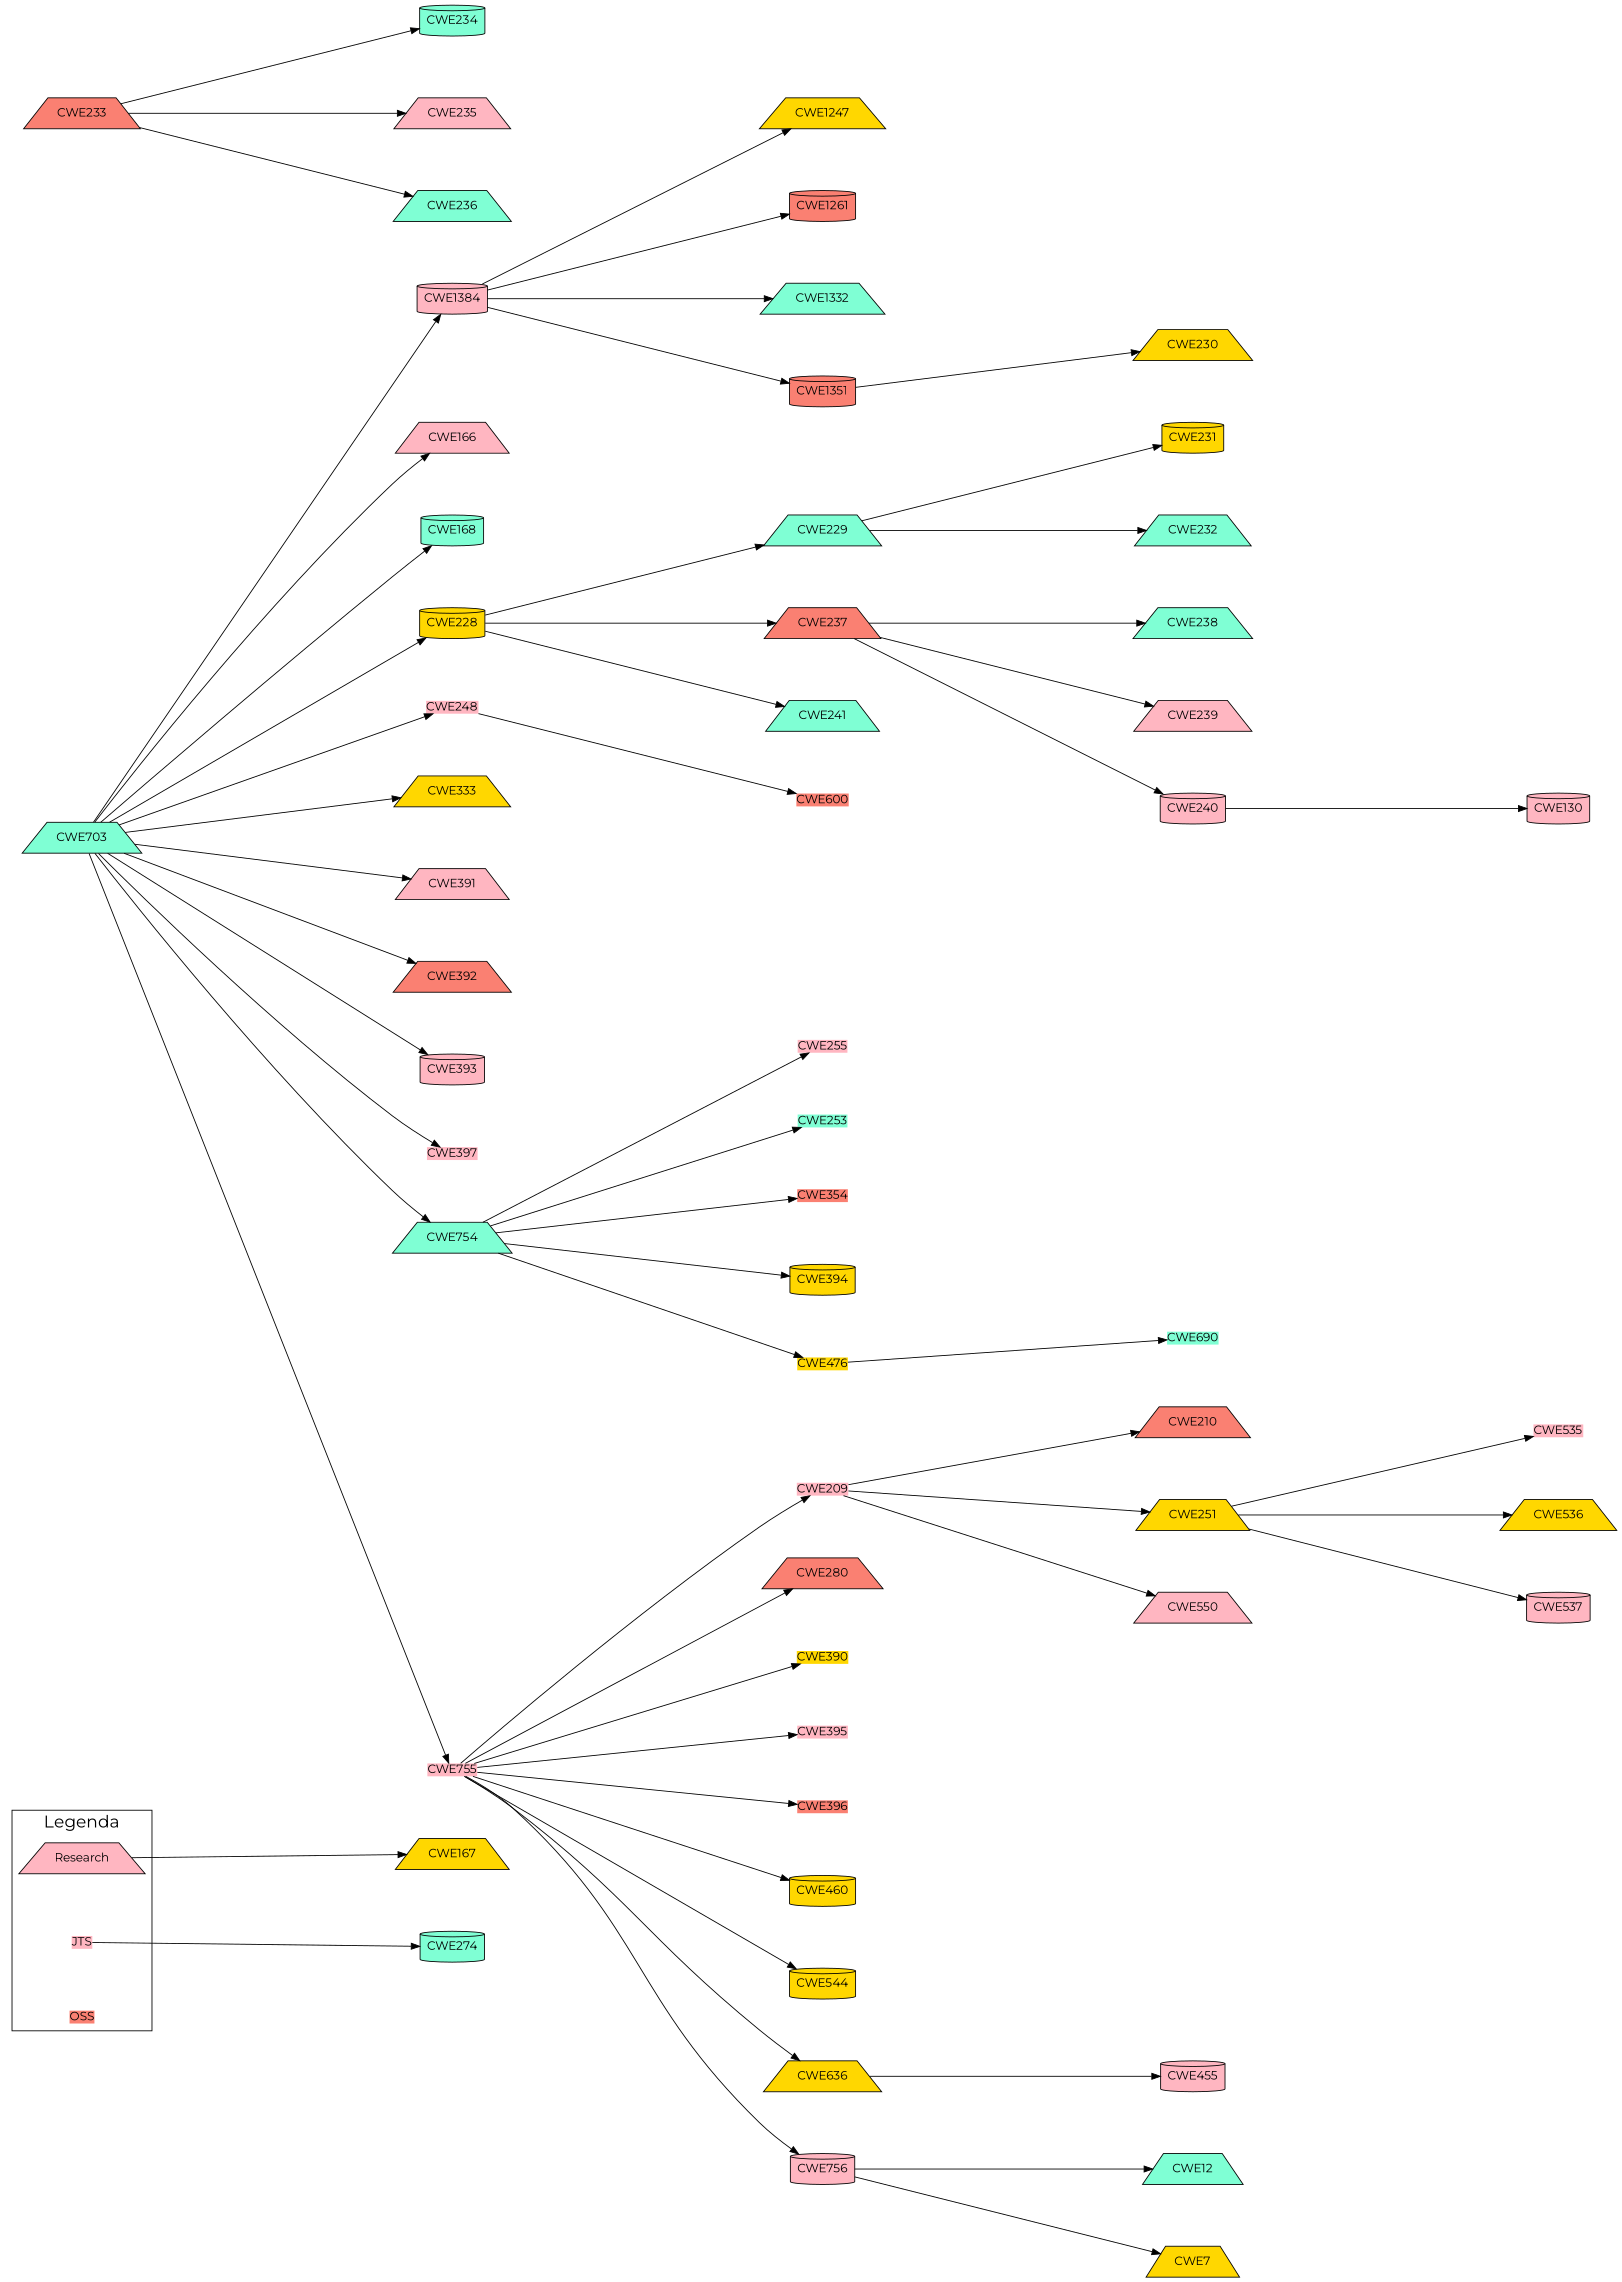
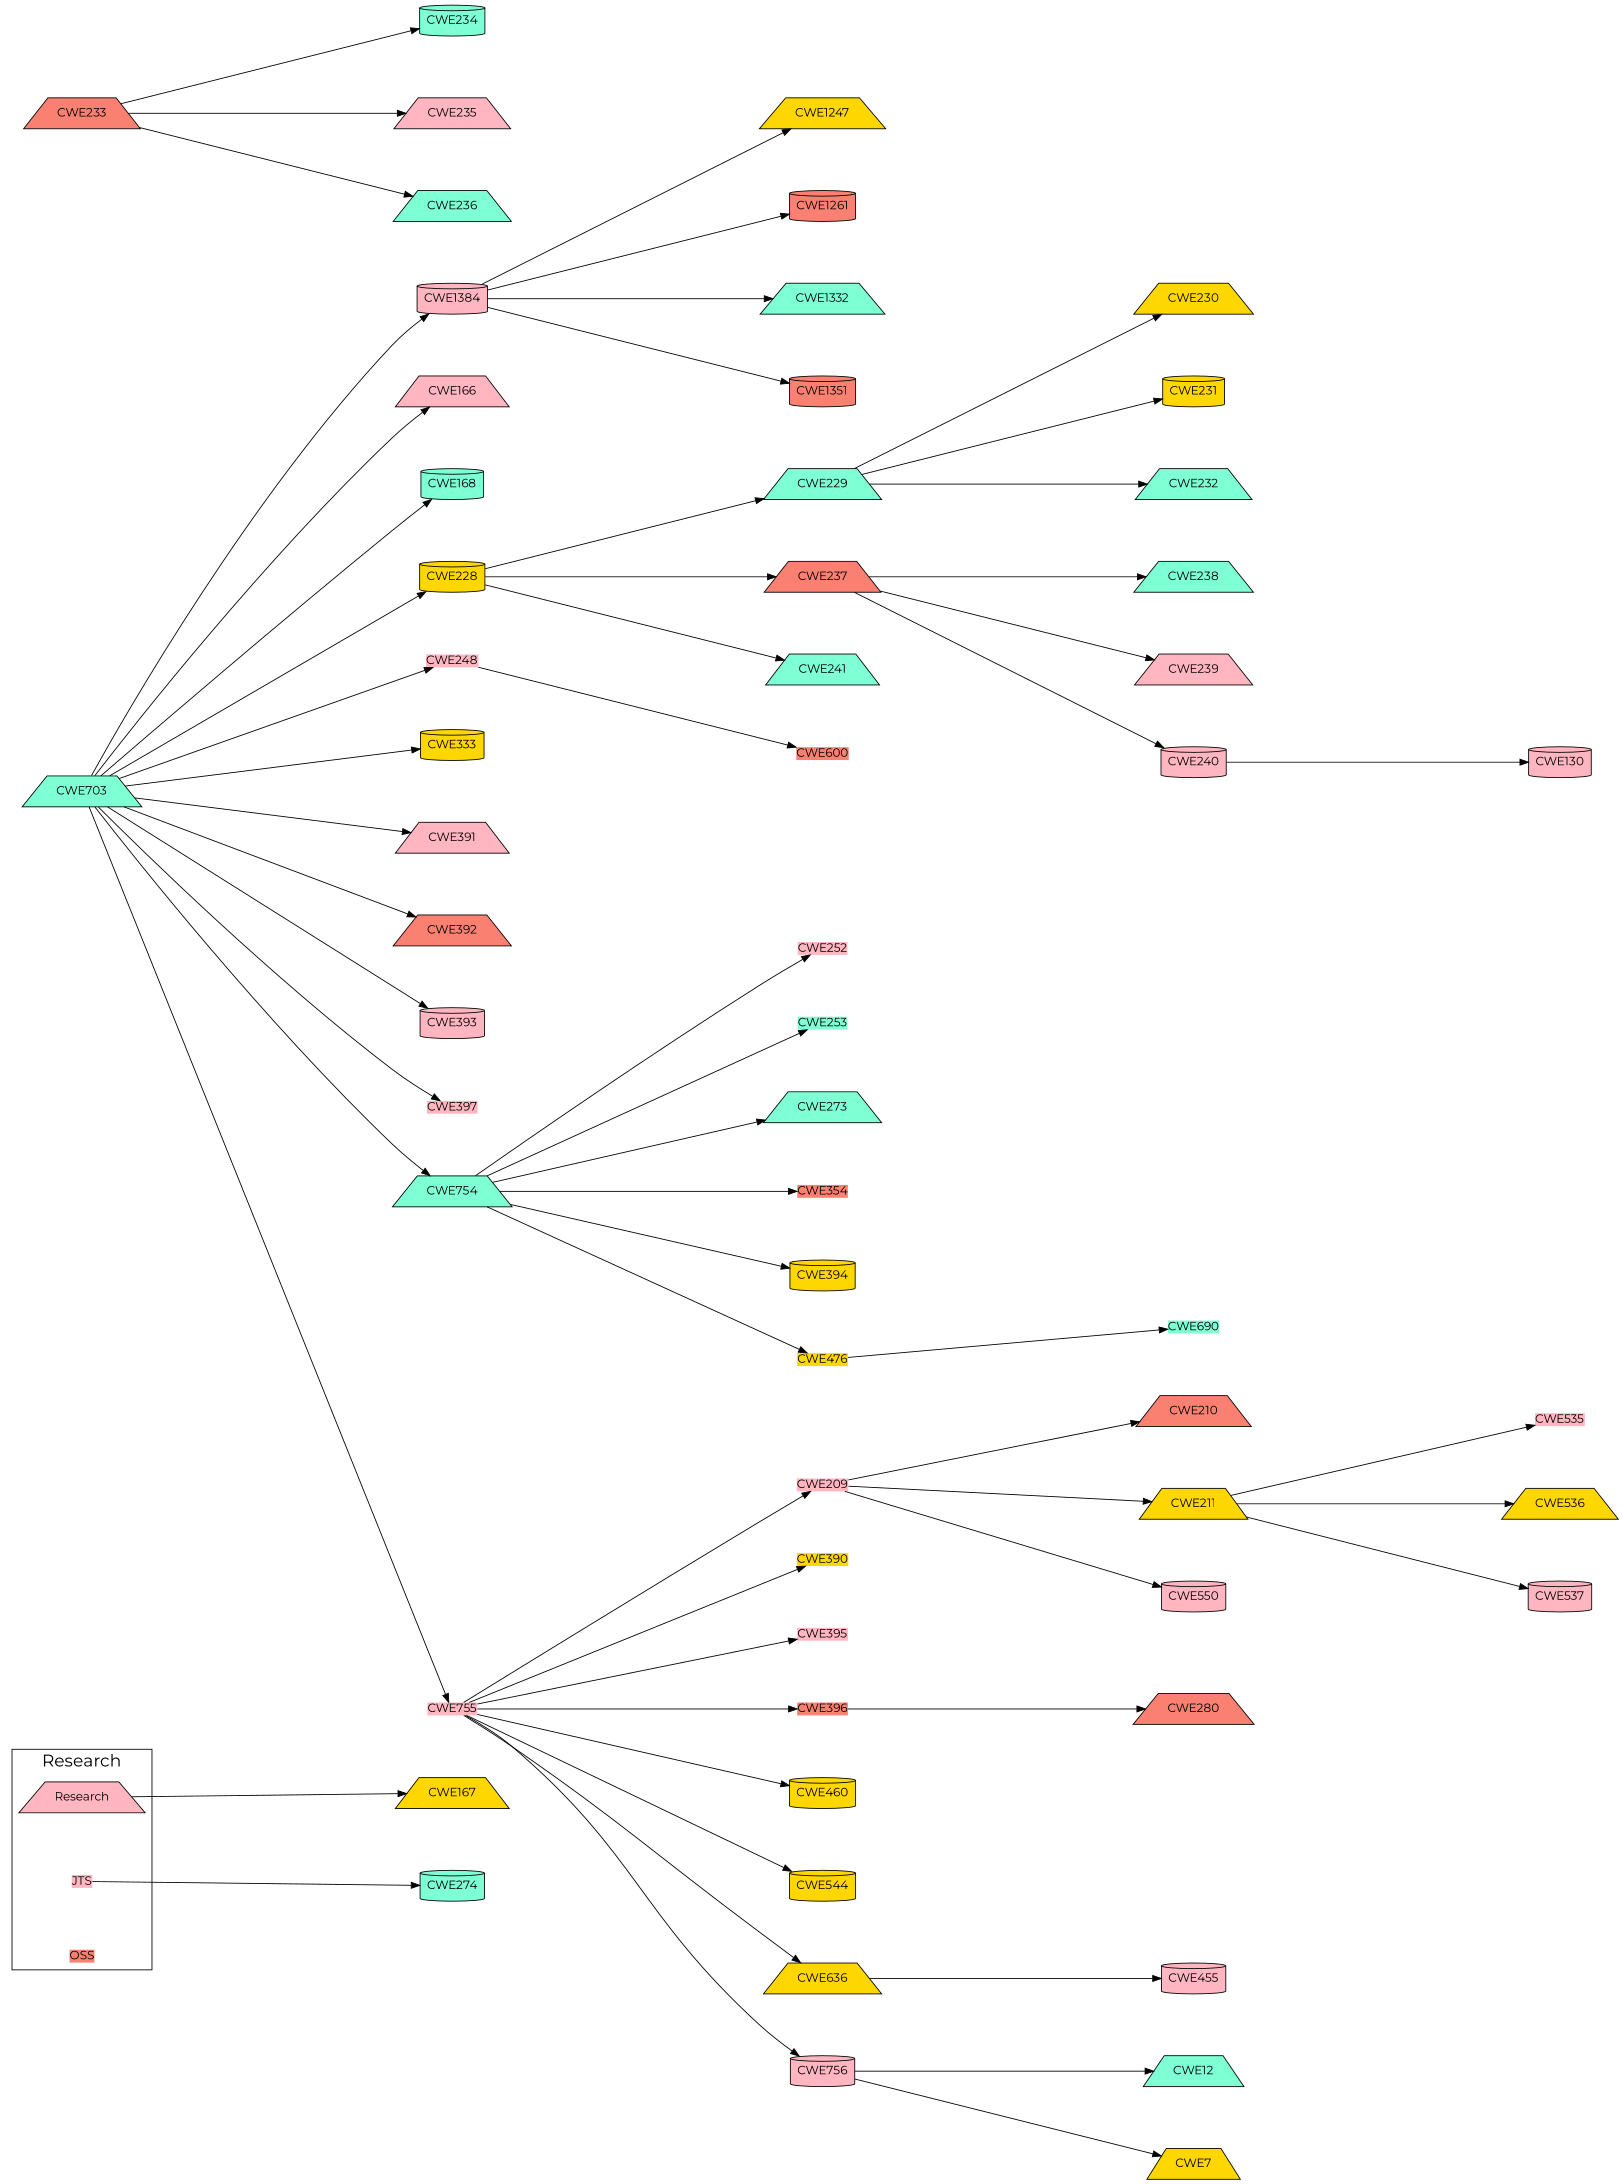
edge "CWE1351" -> "CWE230": now "CWE229" -> "CWE230"
node "CWE333": shape trapezium -> cylinder
node "CWE255": label "CWE255" -> "CWE252"
node "CWE273": added
node "CWE251": label "CWE251" -> "CWE211"
node "CWE550": shape trapezium -> cylinder
edge "CWE755" -> "CWE280": now "CWE396" -> "CWE280"
cluster "Legenda": label "Legenda" -> "Research"
